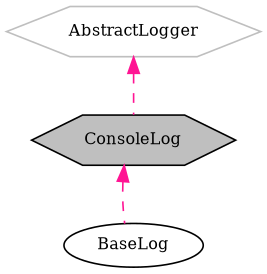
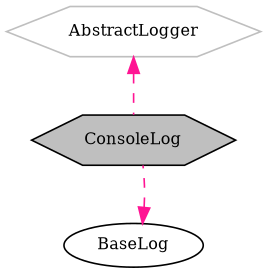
edge "BaseLog" -> "ConsoleLog": reversed
